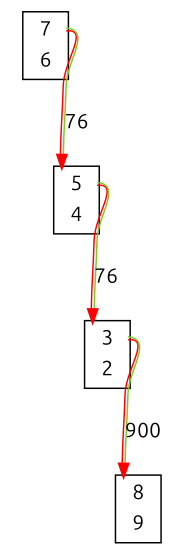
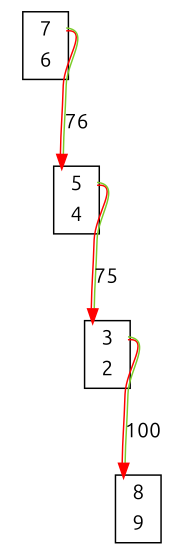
edge "5" -> "3": label "76" -> "75"
edge "3" -> "8": label "900" -> "100"
